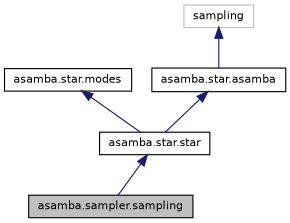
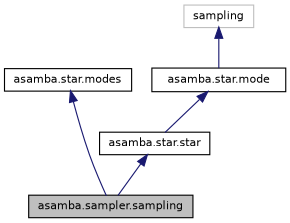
node "asamba.star.asamba": label "asamba.star.asamba" -> "asamba.star.mode"
edge "asamba.star.star" -> "asamba.star.modes": now "asamba.sampler.sampling" -> "asamba.star.modes"
